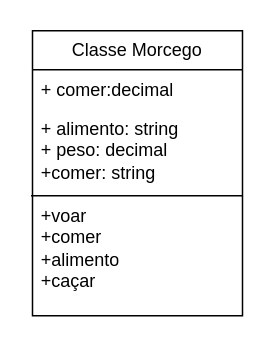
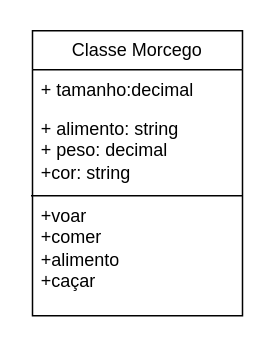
node "+ comer:decimal": label "+ comer:decimal" -> "+ tamanho:decimal"
node "+ alimento: string + peso: decimal+comer: string": label "+ alimento: string + peso: decimal+comer: string" -> "+ alimento: string + peso: decimal+cor: string"
